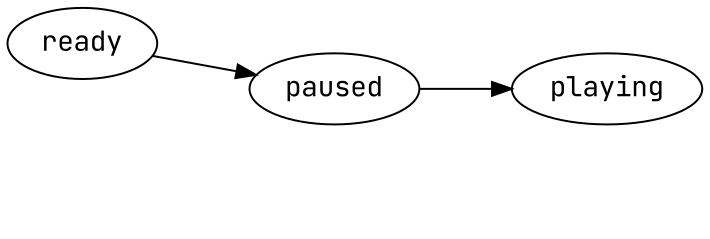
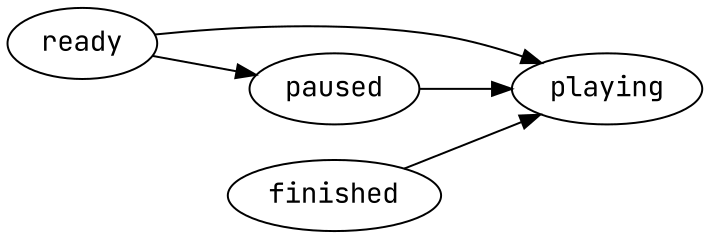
edge "ready" -> "playing": added
node "finished": added
